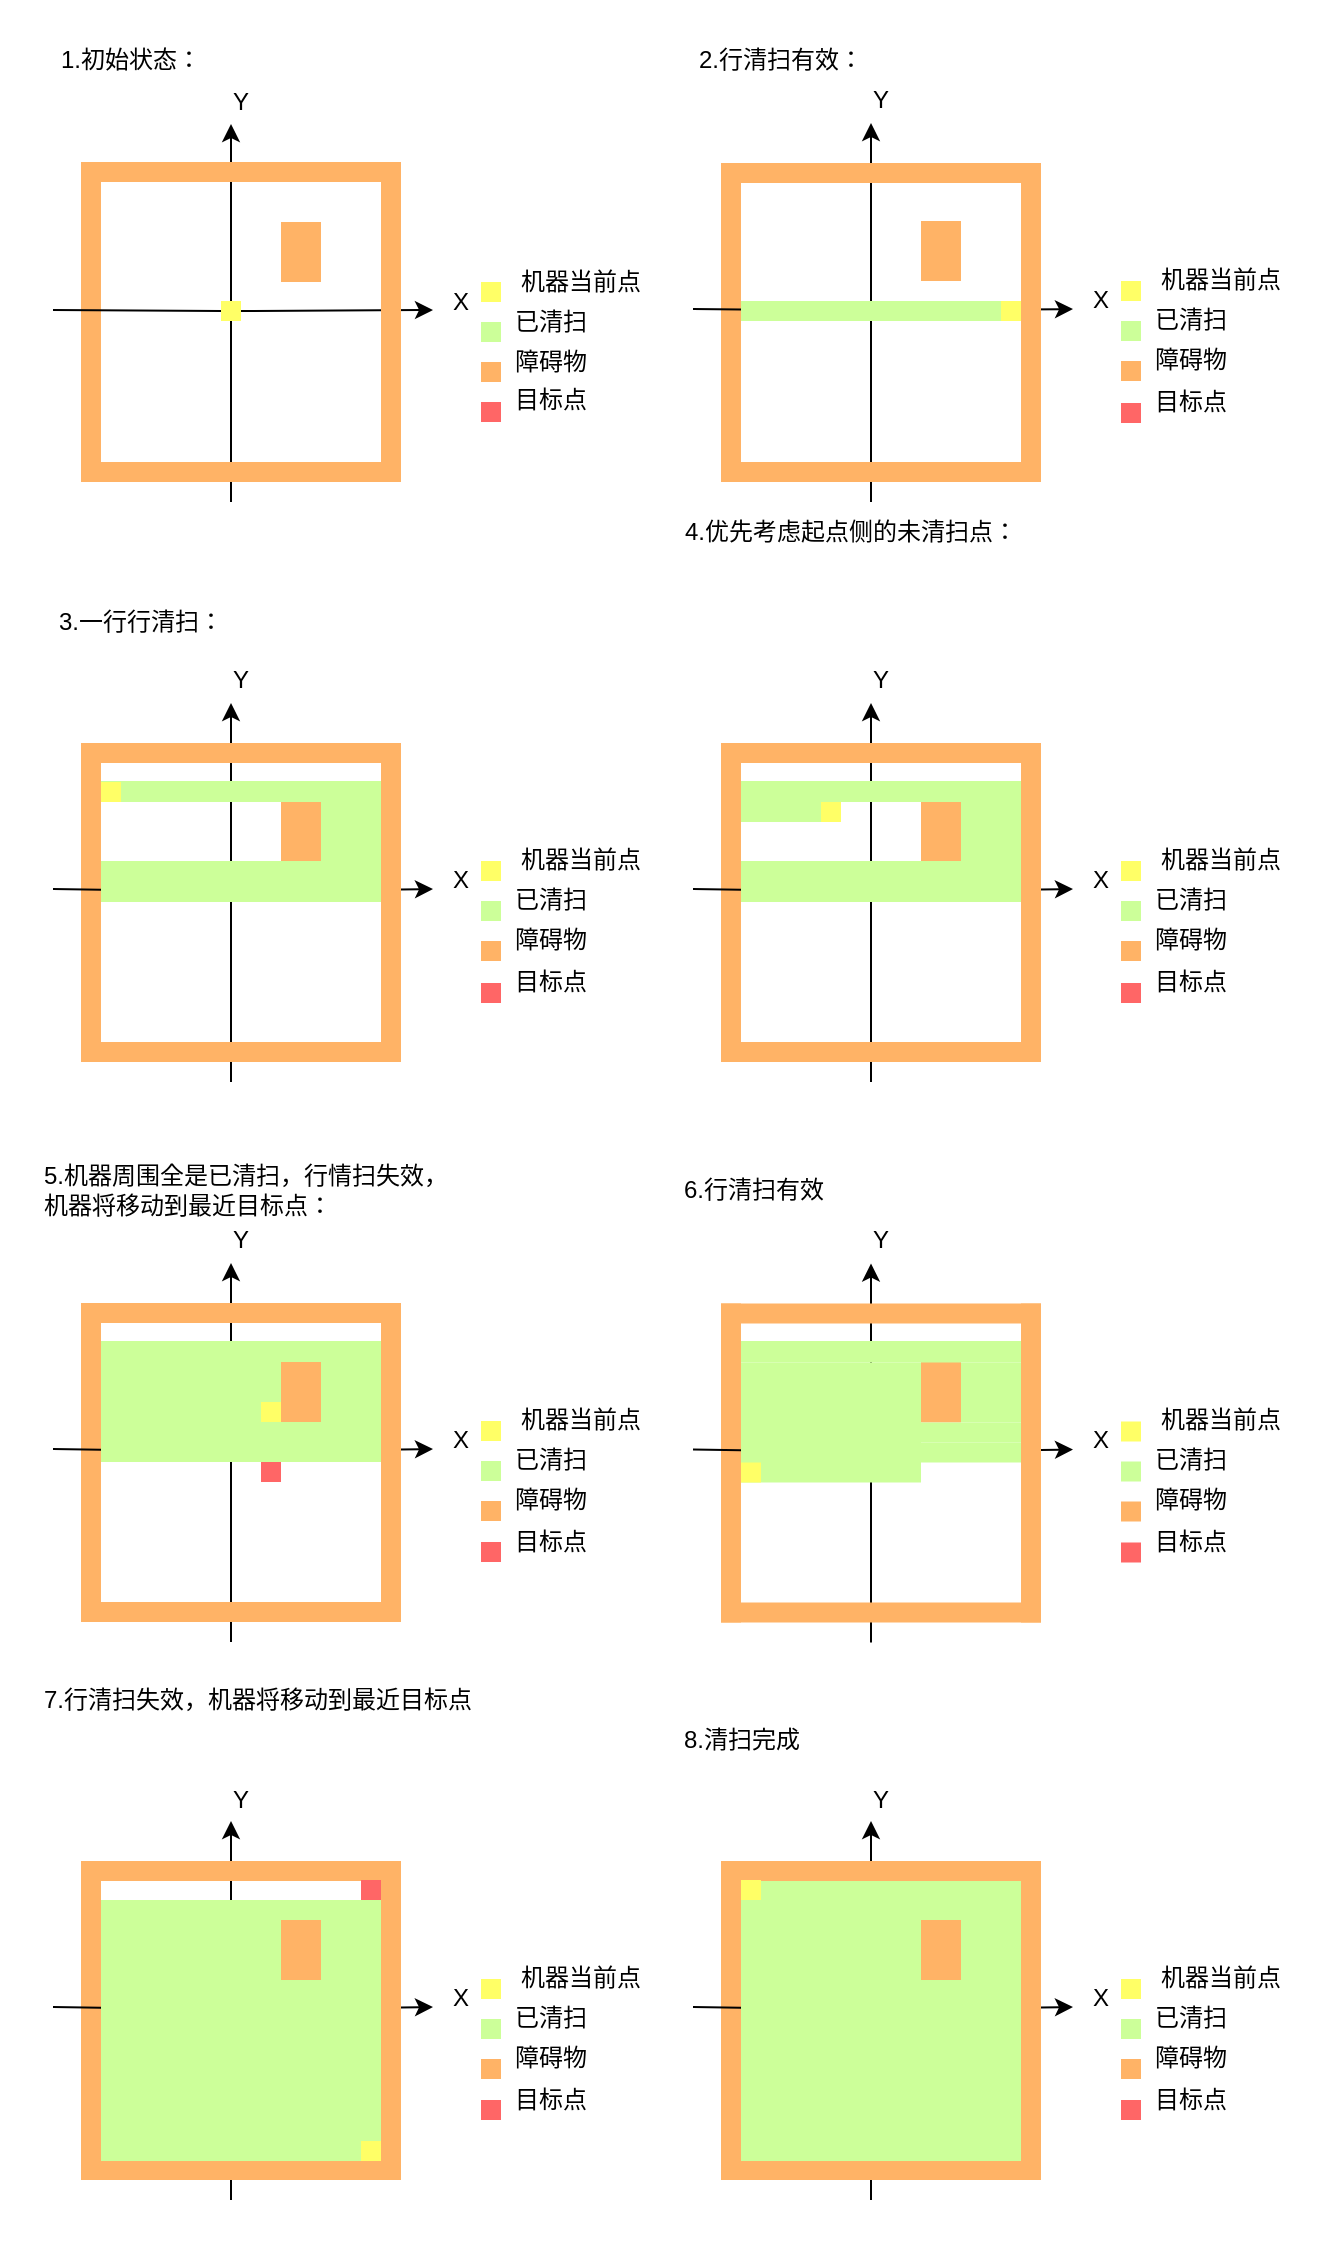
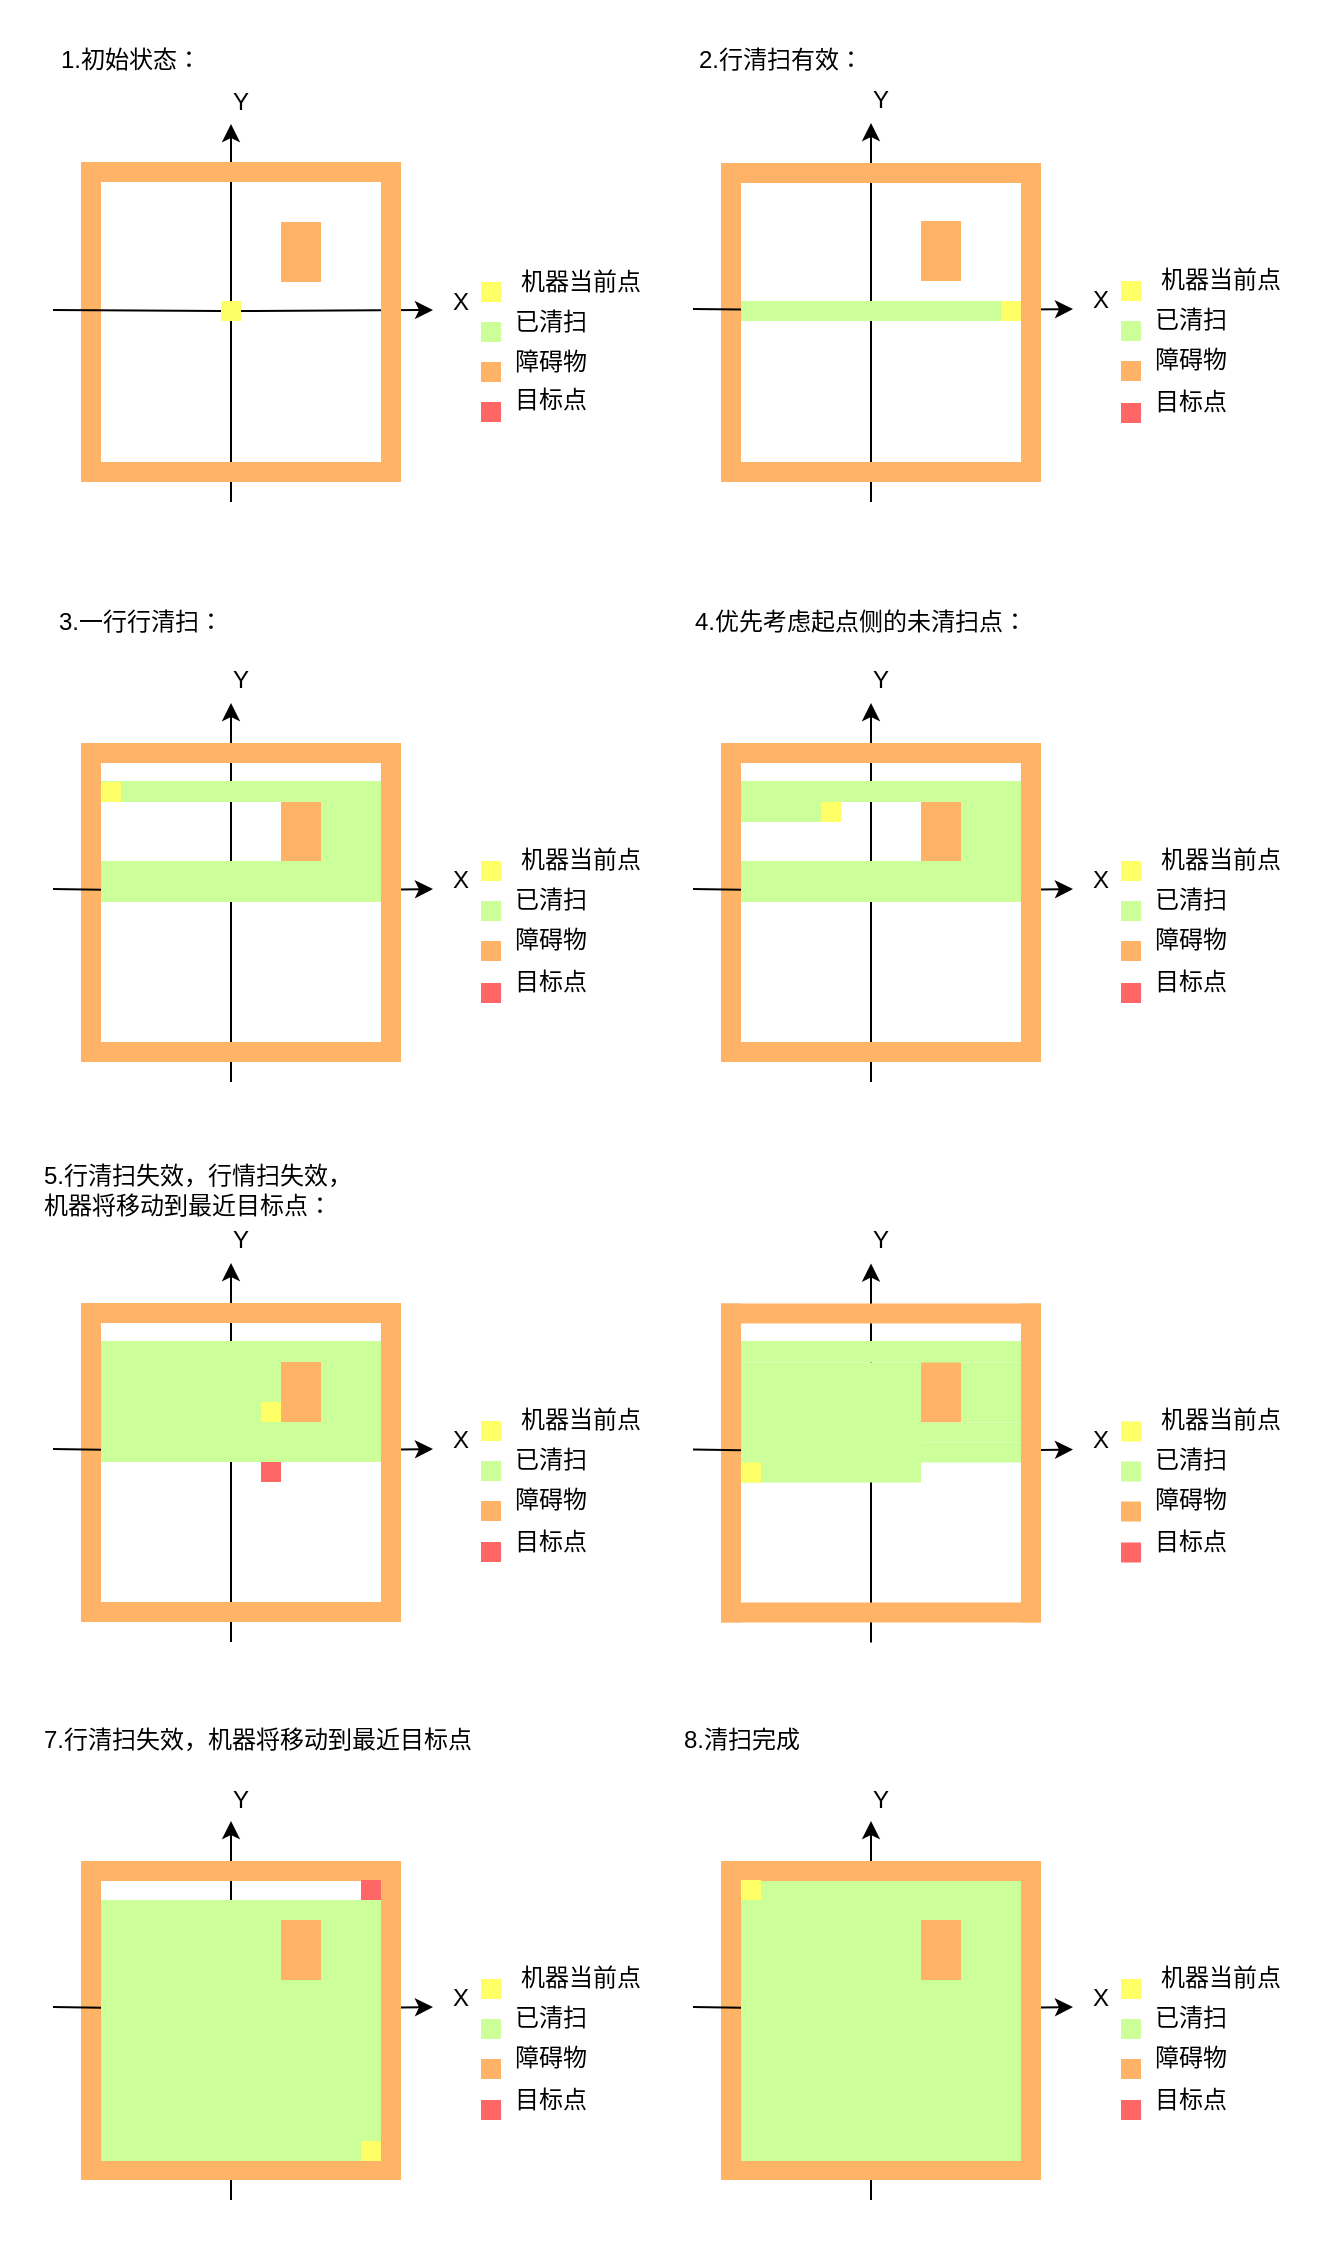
node "4.优先考虑起点侧的未清扫点：": moved (851, 532) -> (861, 622)
node "5.机器周围全是已清扫，行情扫失效， 机器将移动到最近目标点：": label "5.机器周围全是已清扫，行情扫失效， 机器将移动到最近目标点：" -> "5.行清扫失效，行情扫失效， 机器将移动到最近目标点："
node "6.行清扫有效": removed
node "7.行清扫失效，机器将移动到最近目标点": moved (271, 1701) -> (271, 1741)
